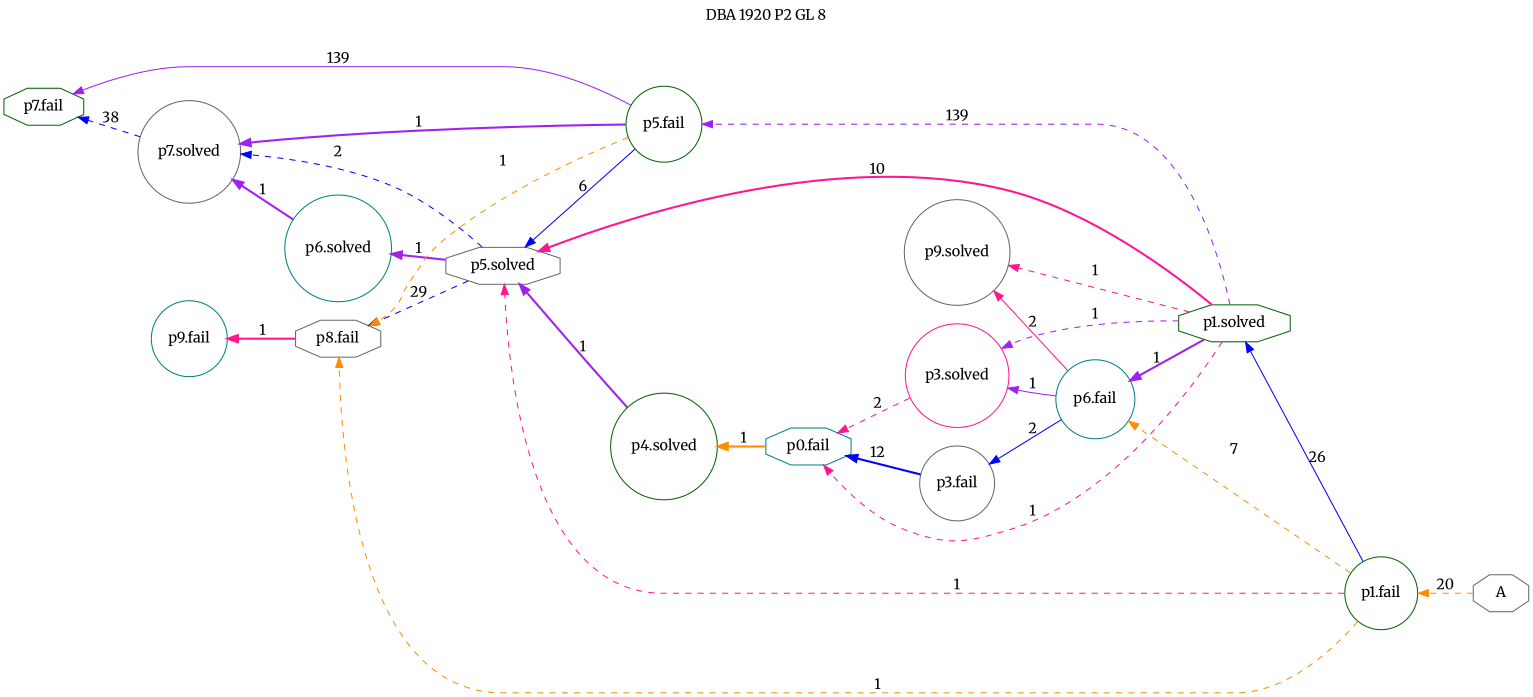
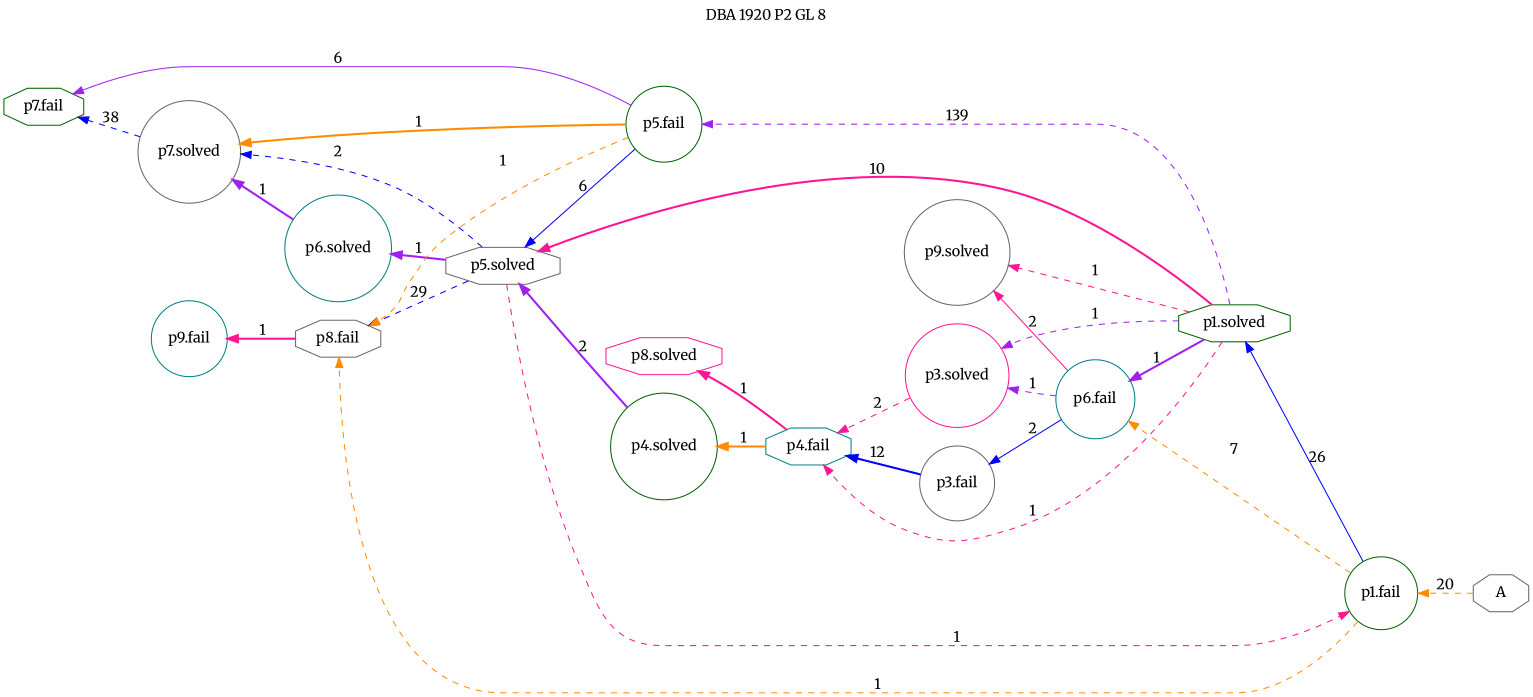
edge "p5.fail" -> "p7.fail": label "139" -> "6"
edge "p5.fail" -> "p7.solved": color purple -> darkorange
edge "p4.solved" -> "p5.solved": label "1" -> "2"
node "p8.solved": added
edge "p6.fail" -> "p3.solved": style solid -> dashed
node "p0.fail": label "p0.fail" -> "p4.fail"
edge "p1.fail" -> "p5.solved": reversed
